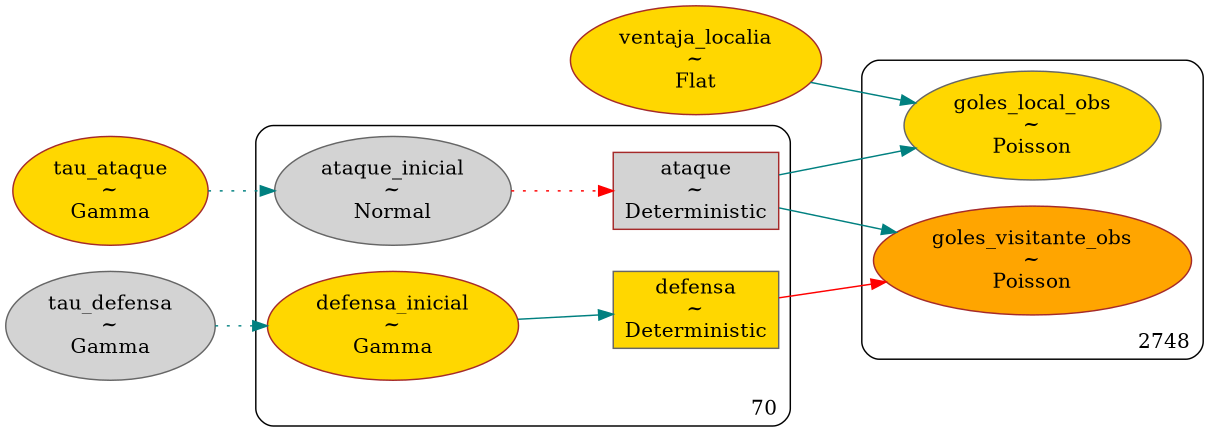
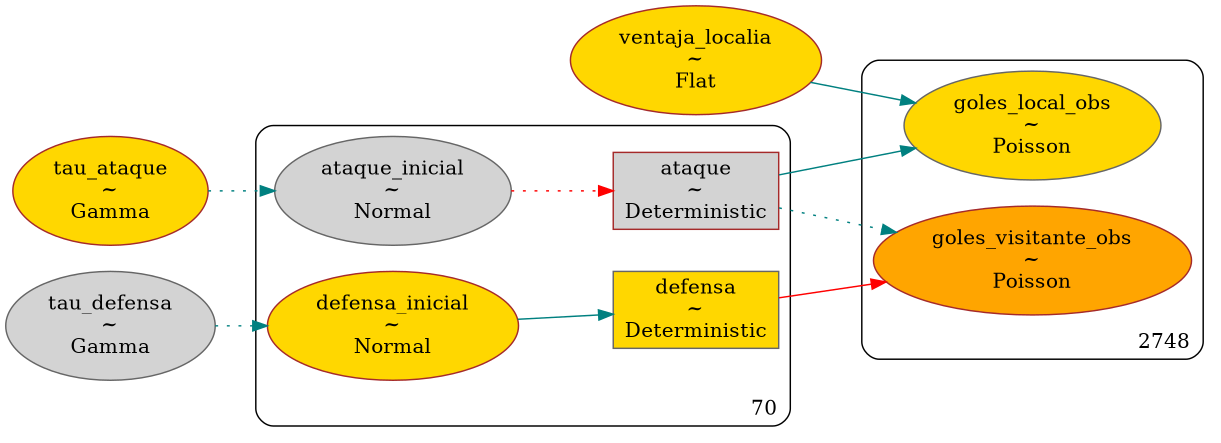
edge "ataque ~ Deterministic" -> "goles_visitante_obs ~ Poisson": style solid -> dotted
node "defensa_inicial ~ Gamma": label "defensa_inicial ~ Gamma" -> "defensa_inicial ~ Normal"
